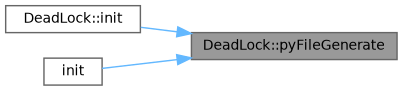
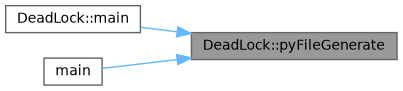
node "DeadLock::init": label "DeadLock::init" -> "DeadLock::main"
node "init": label "init" -> "main"
